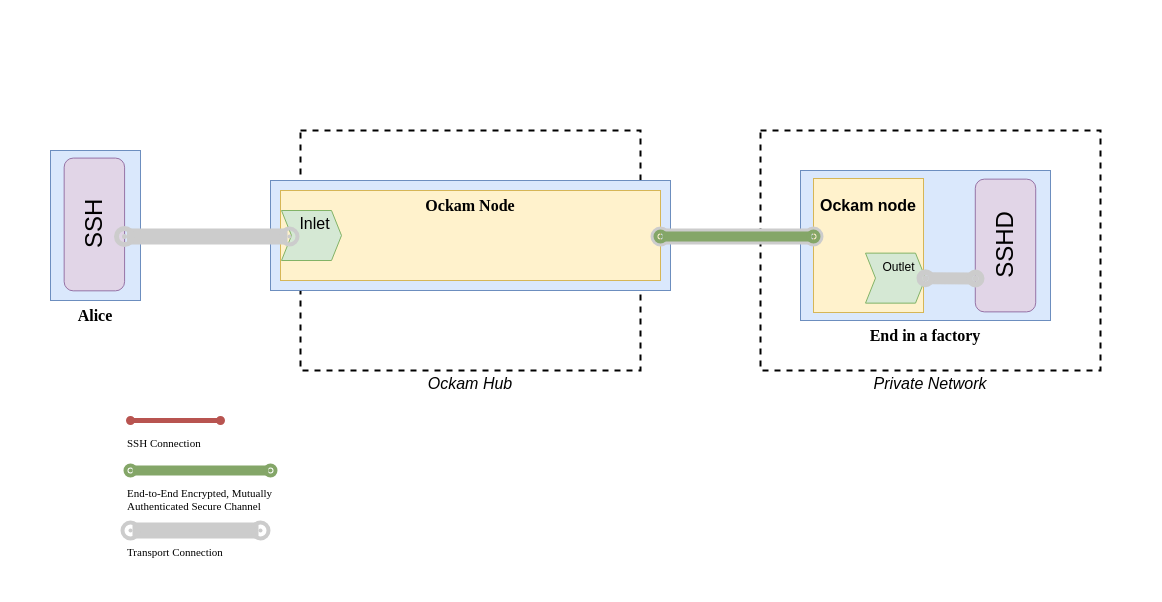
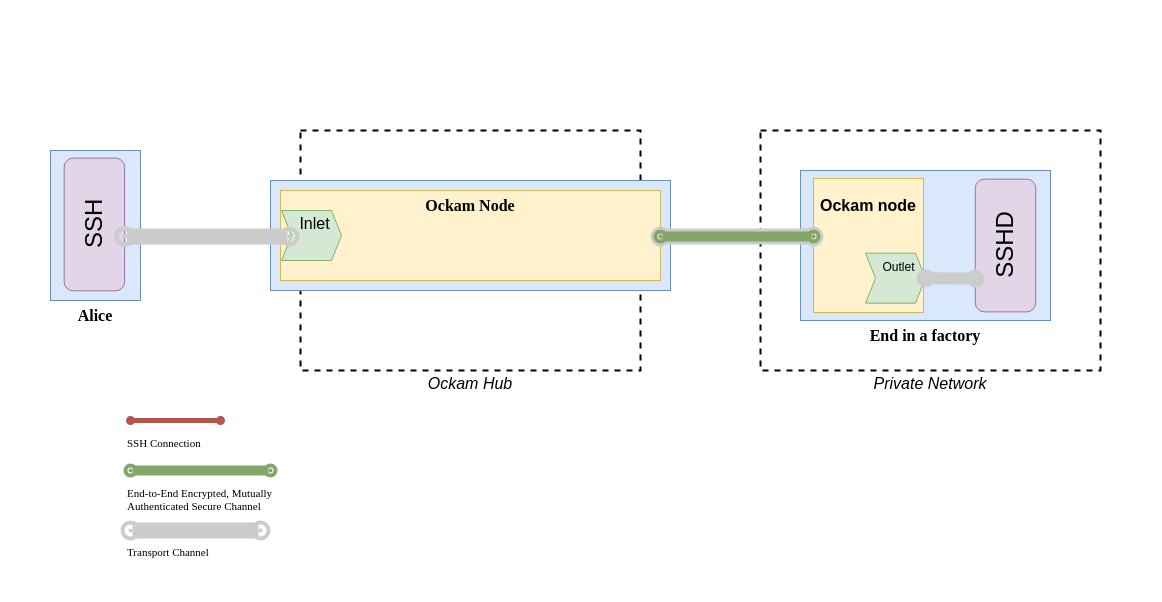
node "Transport Connection": label "Transport Connection" -> "Transport Channel"
